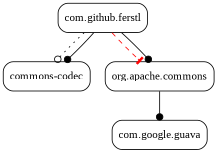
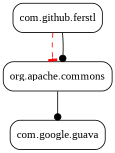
node "commons-codec": removed
